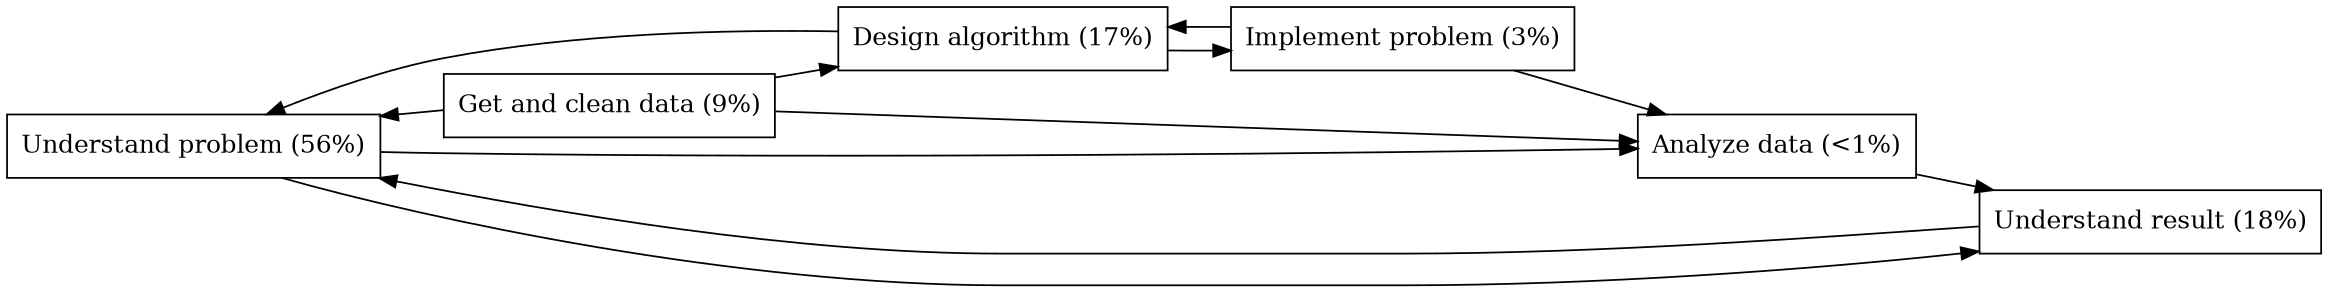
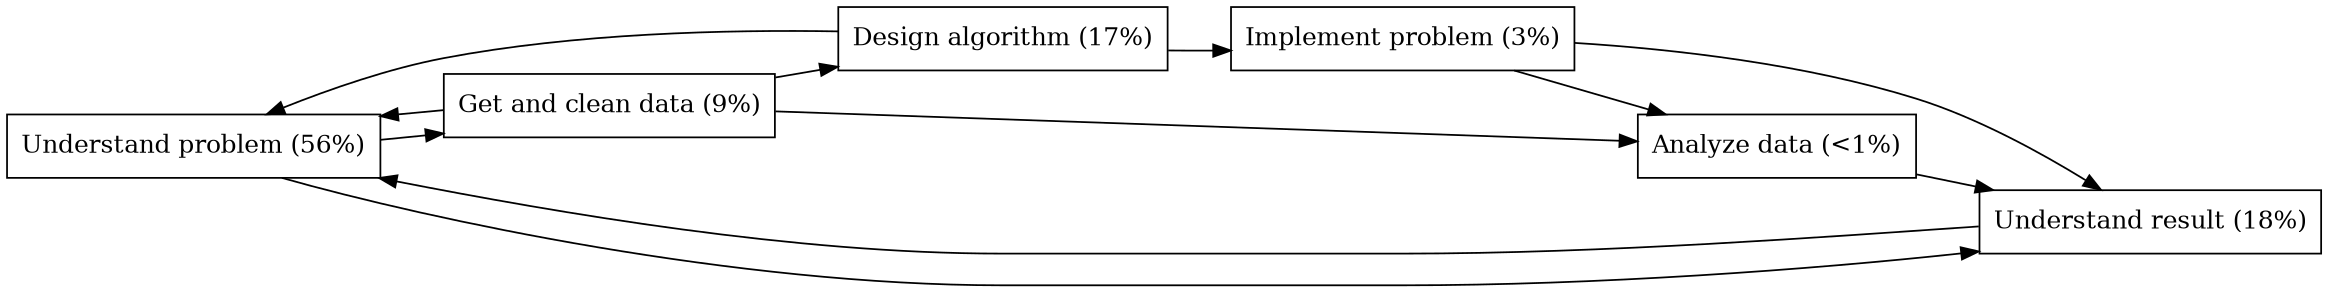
edge "Implement problem (3%)" -> "Design algorithm (17%)": now "Implement problem (3%)" -> "Understand result (18%)"
edge "Understand problem (56%)" -> "Analyze data (<1%)": now "Understand problem (56%)" -> "Get and clean data (9%)"
